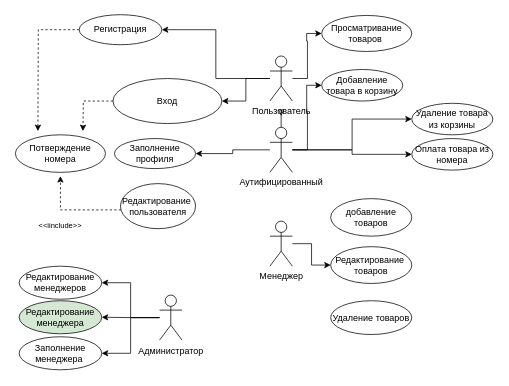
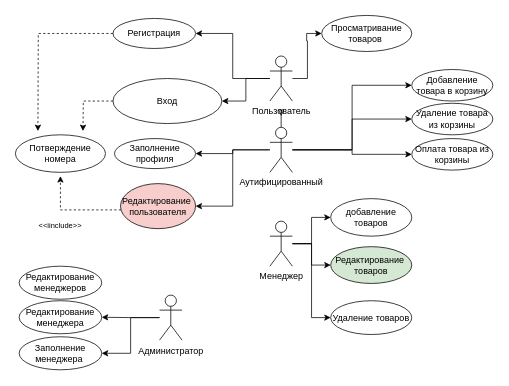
node "Регистрация": moved (120, 30) -> (154, 33)
node "Добавление товара в корзину": moved (362, 85) -> (452, 85)
node "Оплата товара из номера": label "Оплата товара из номера" -> "Оплата товара из корзины"
edge "Аутифицированный" -> "Редактирование пользователя": added
node "Редактирование пользователя": fillcolor #ffffff -> #f8cecc
edge "Менеджер" -> "добавление товаров": added
node "Редактирование товаров": fillcolor #ffffff -> #d5e8d4
edge "Администратор" -> "Редактирование менеджеров": removed
edge "Менеджер" -> "Удаление товаров": added
node "Редактирование менеджера": fillcolor #d5e8d4 -> #ffffff
